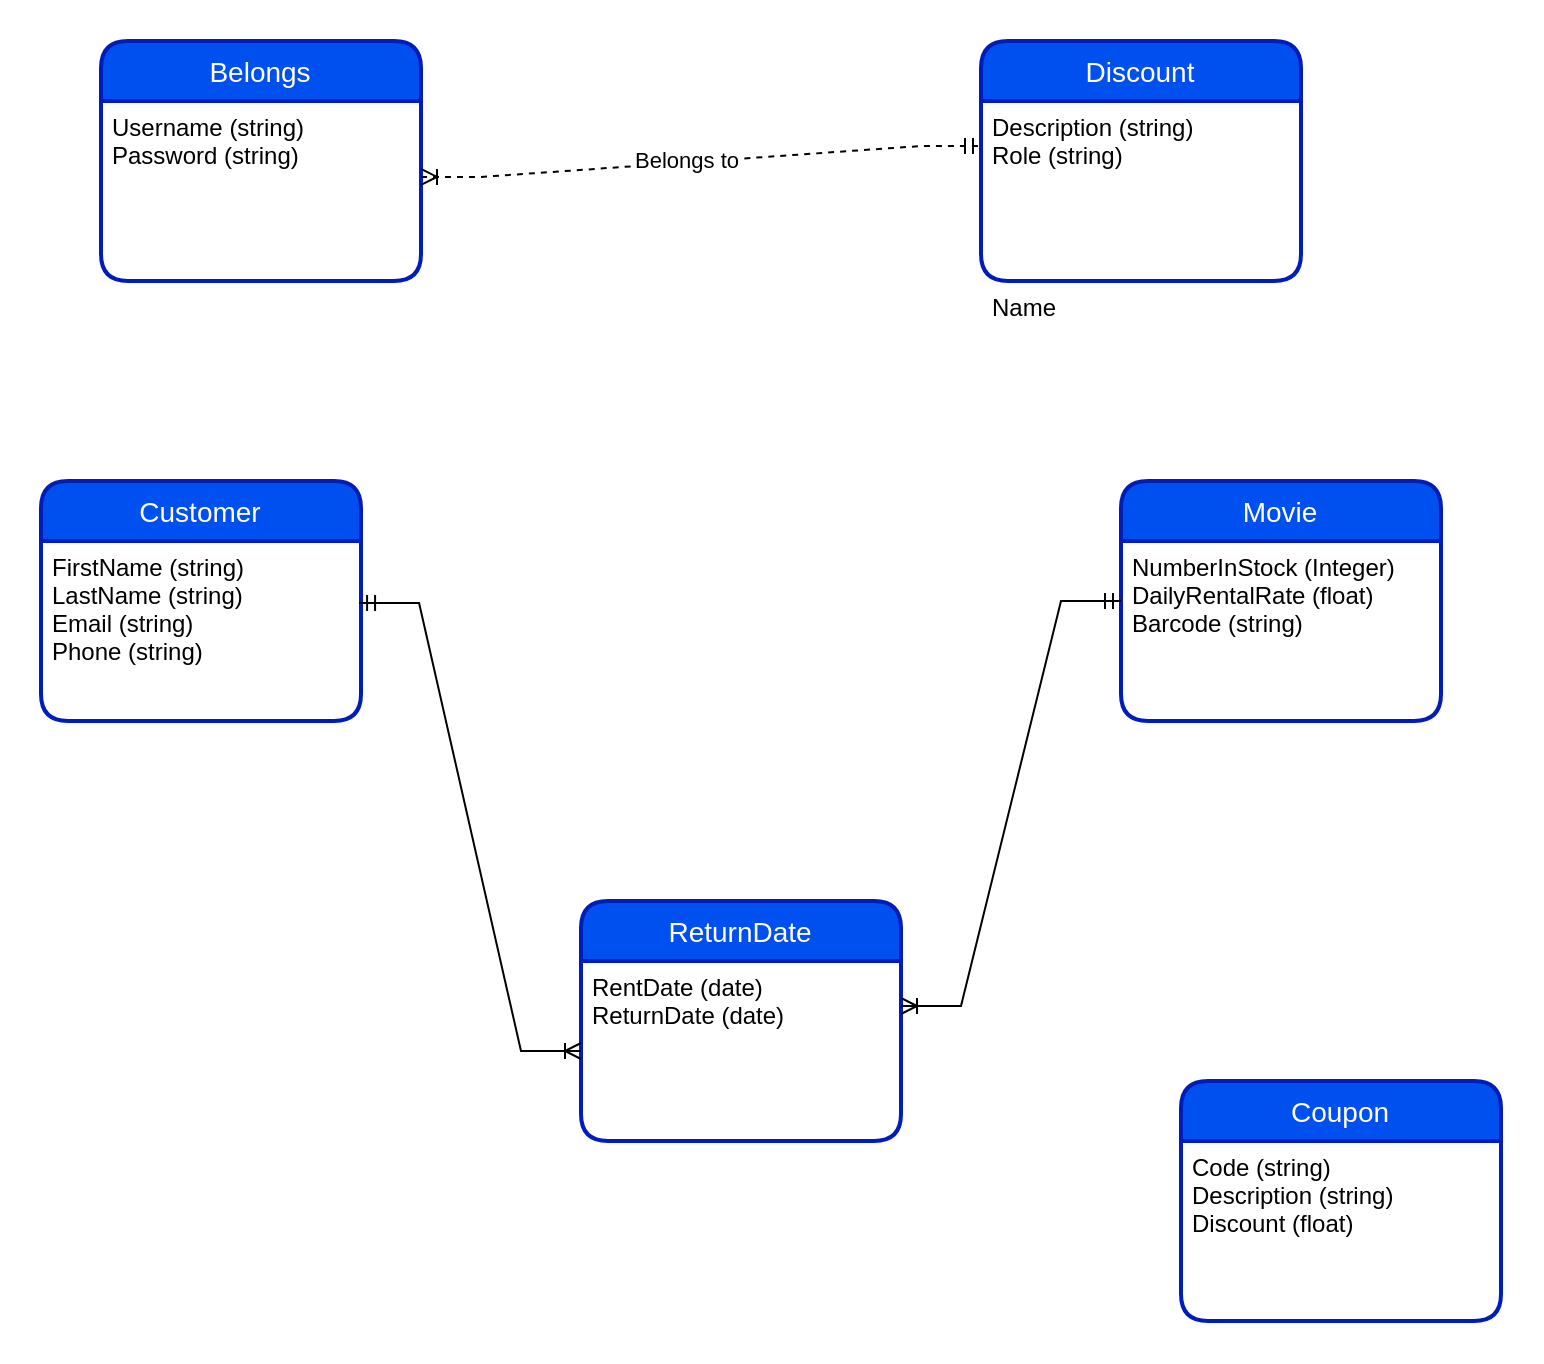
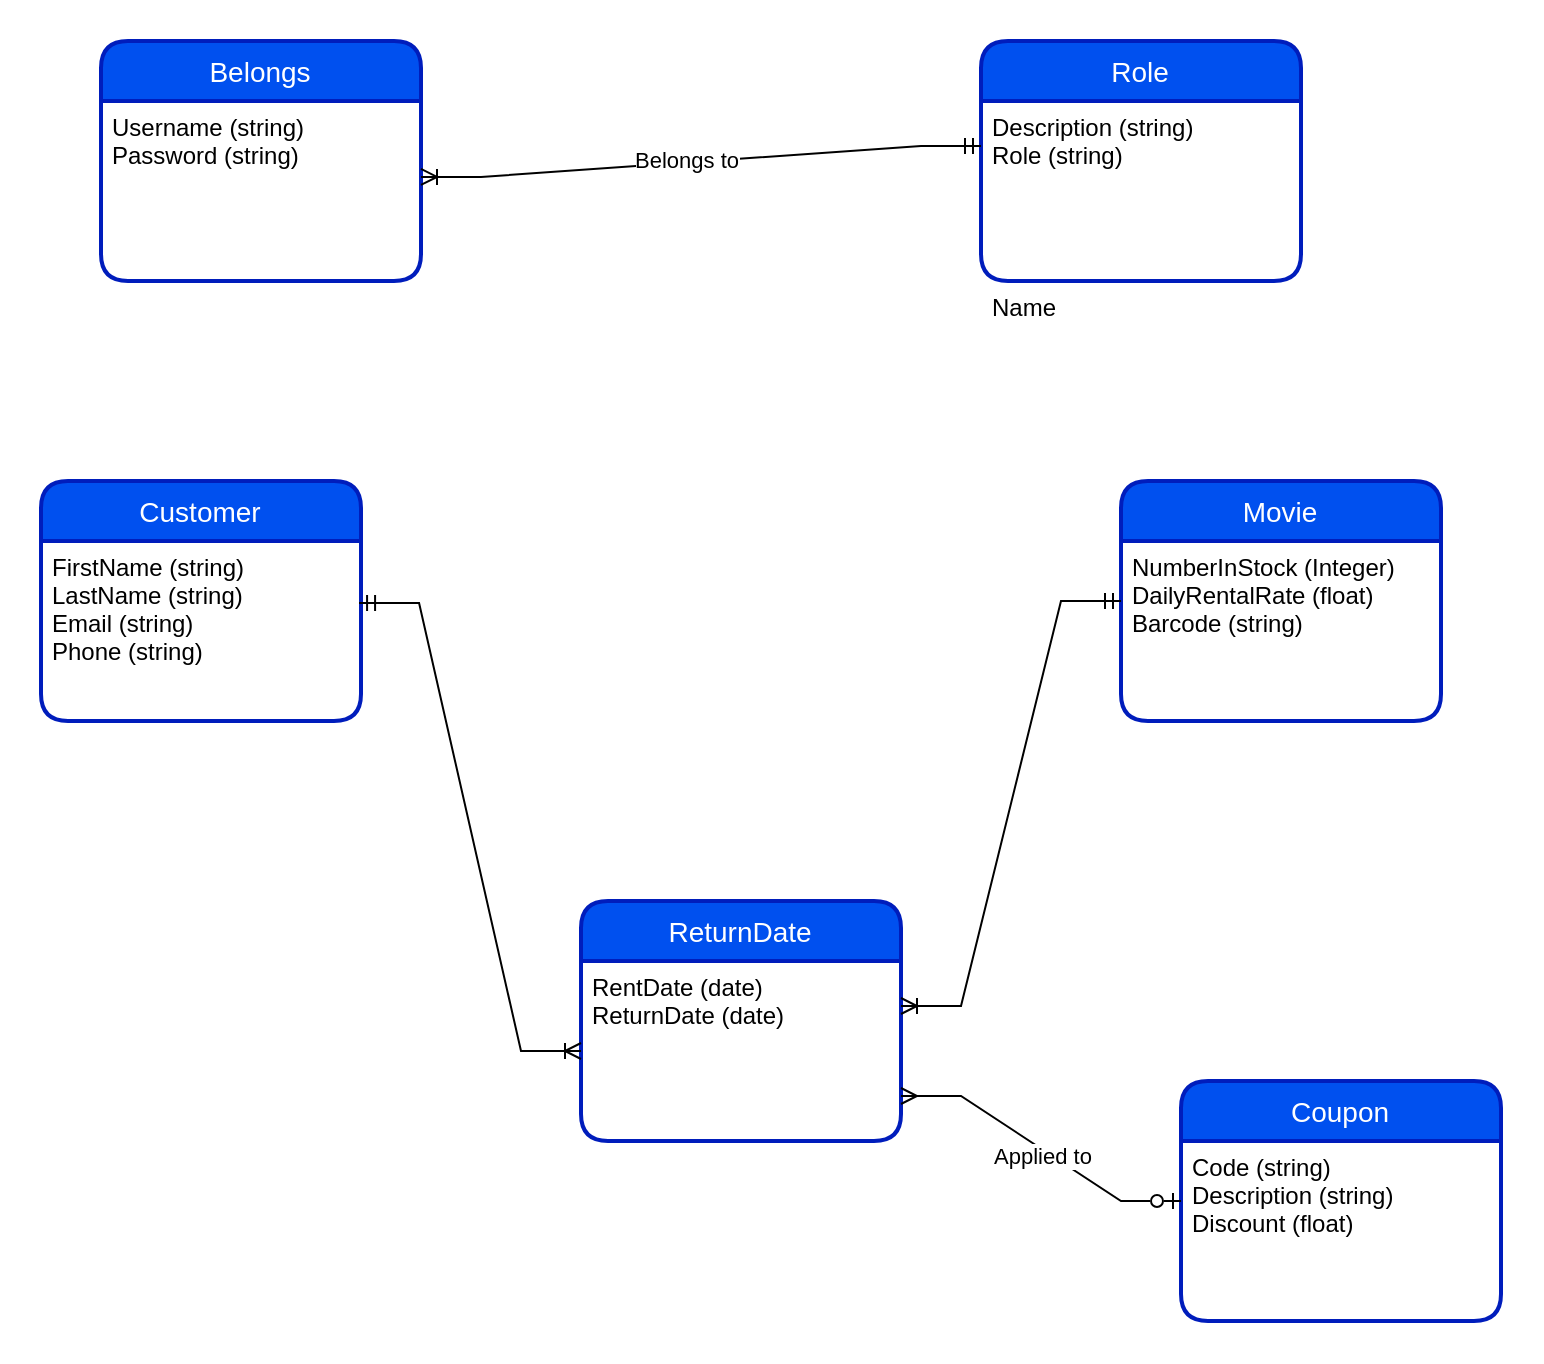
node "Discount": label "Discount" -> "Role"
edge "Username (string) Password (string)" -- "Description (string) Role (string)": style dashed -> solid
edge "RentDate (date) ReturnDate (date)" -- "Coupon": added, label "Applied to"
